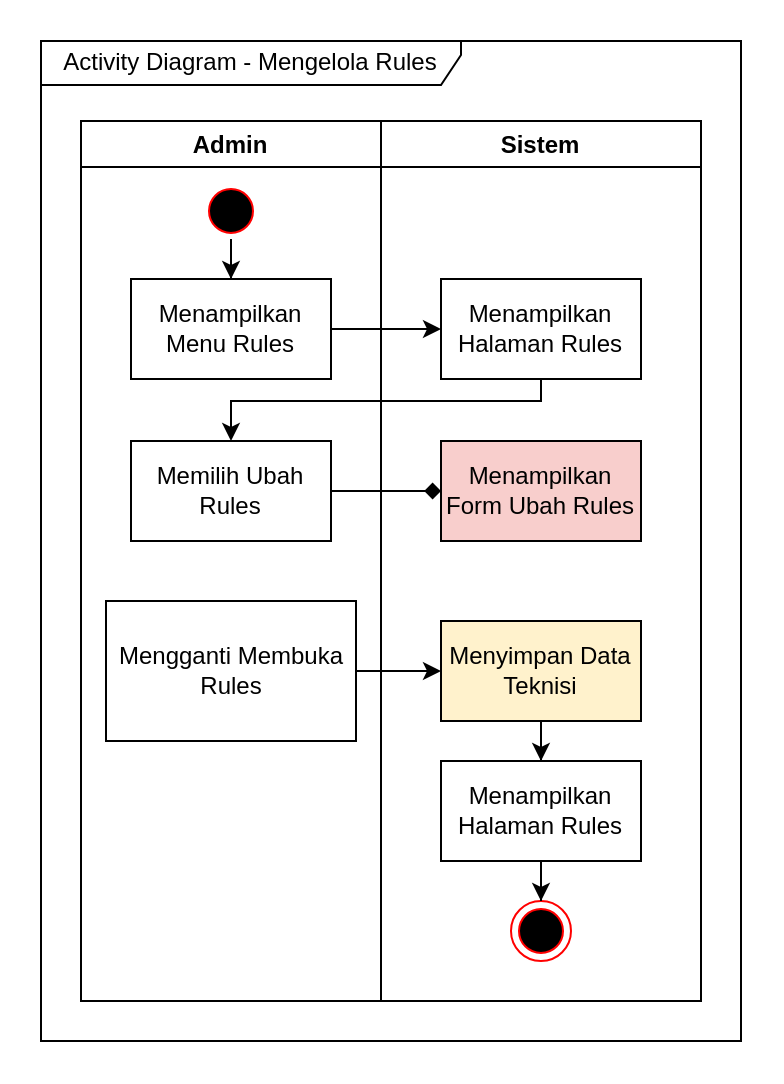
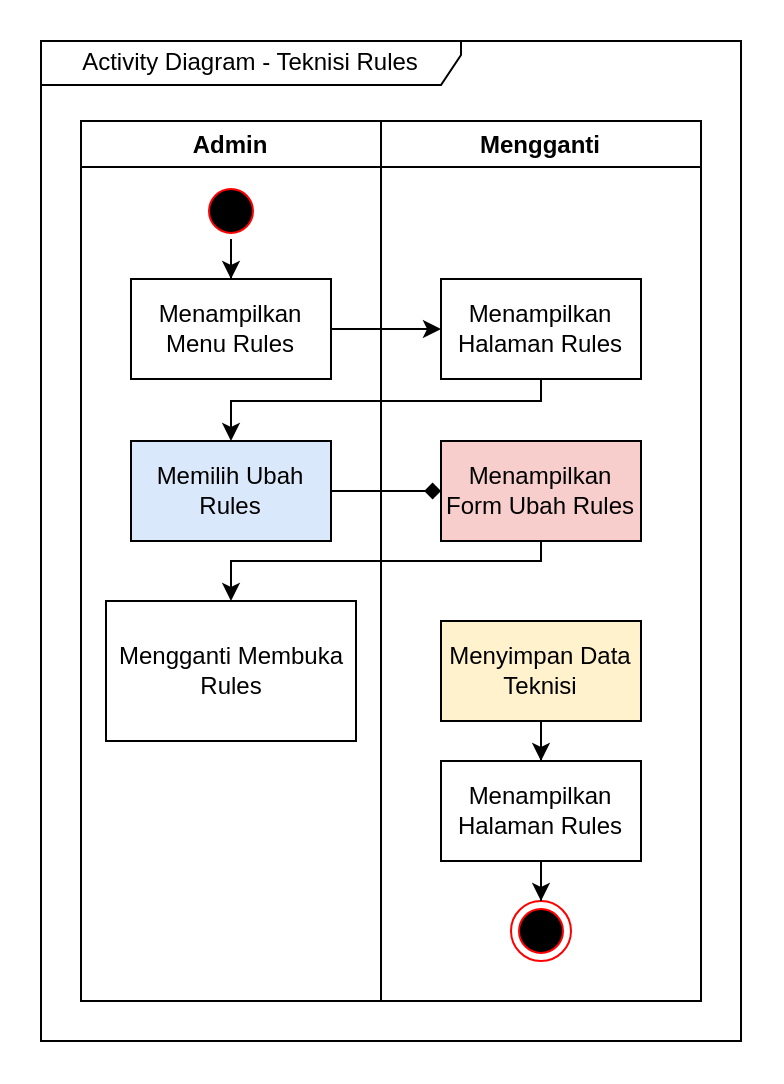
node "Activity Diagram - Mengelola Rules": label "Activity Diagram - Mengelola Rules" -> "Activity Diagram - Teknisi Rules"
node "Sistem": label "Sistem" -> "Mengganti"
node "Memilih Ubah Rules": fillcolor #ffffff -> #dae8fc
edge "Menampilkan Form Ubah Rules" -> "Mengganti Membuka Rules": added
edge "Mengganti Membuka Rules" -> "Menyimpan Data Teknisi": removed
